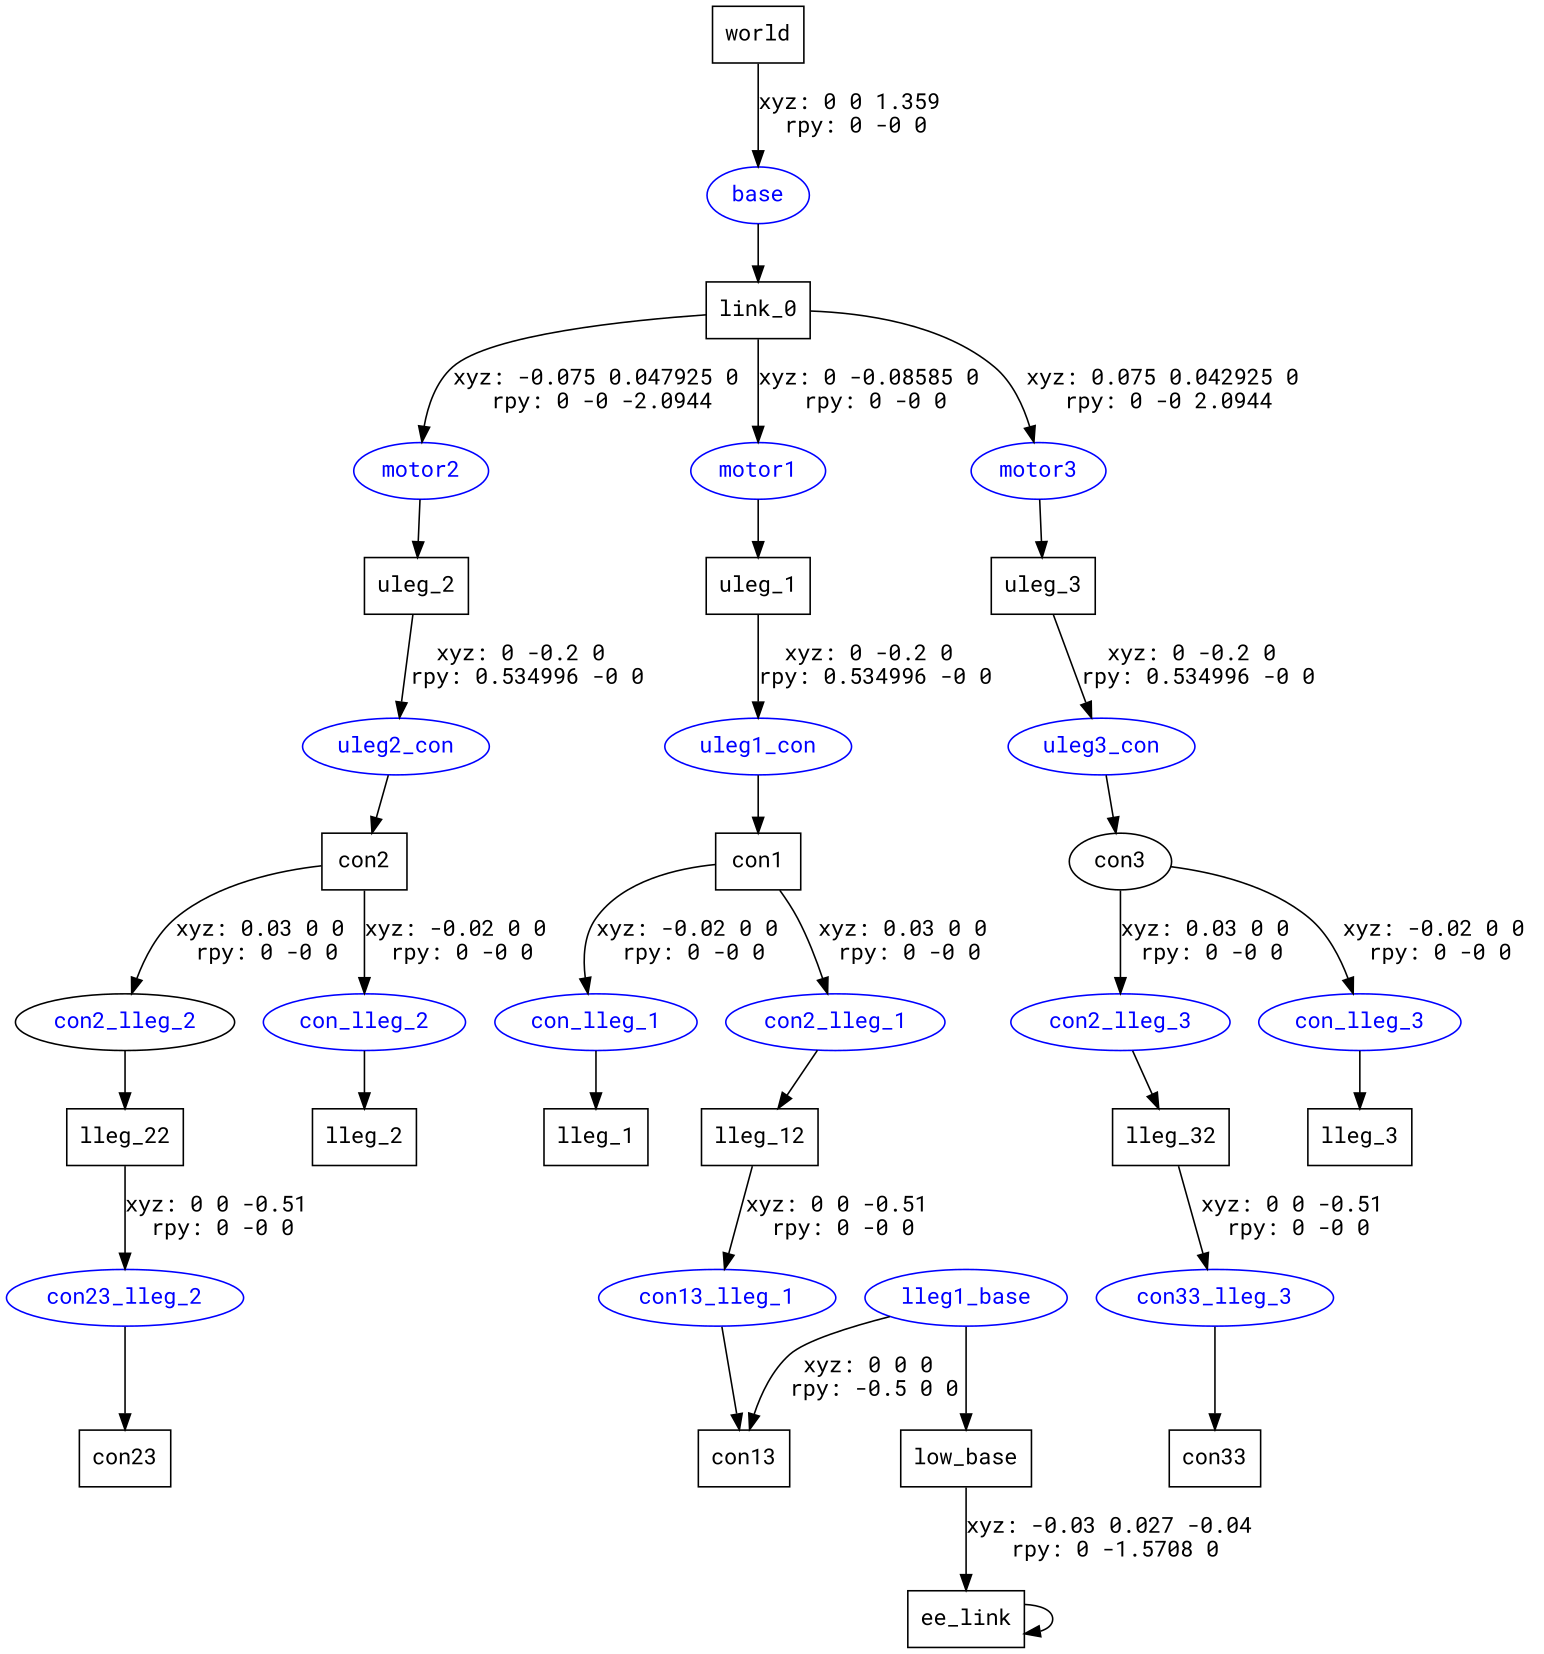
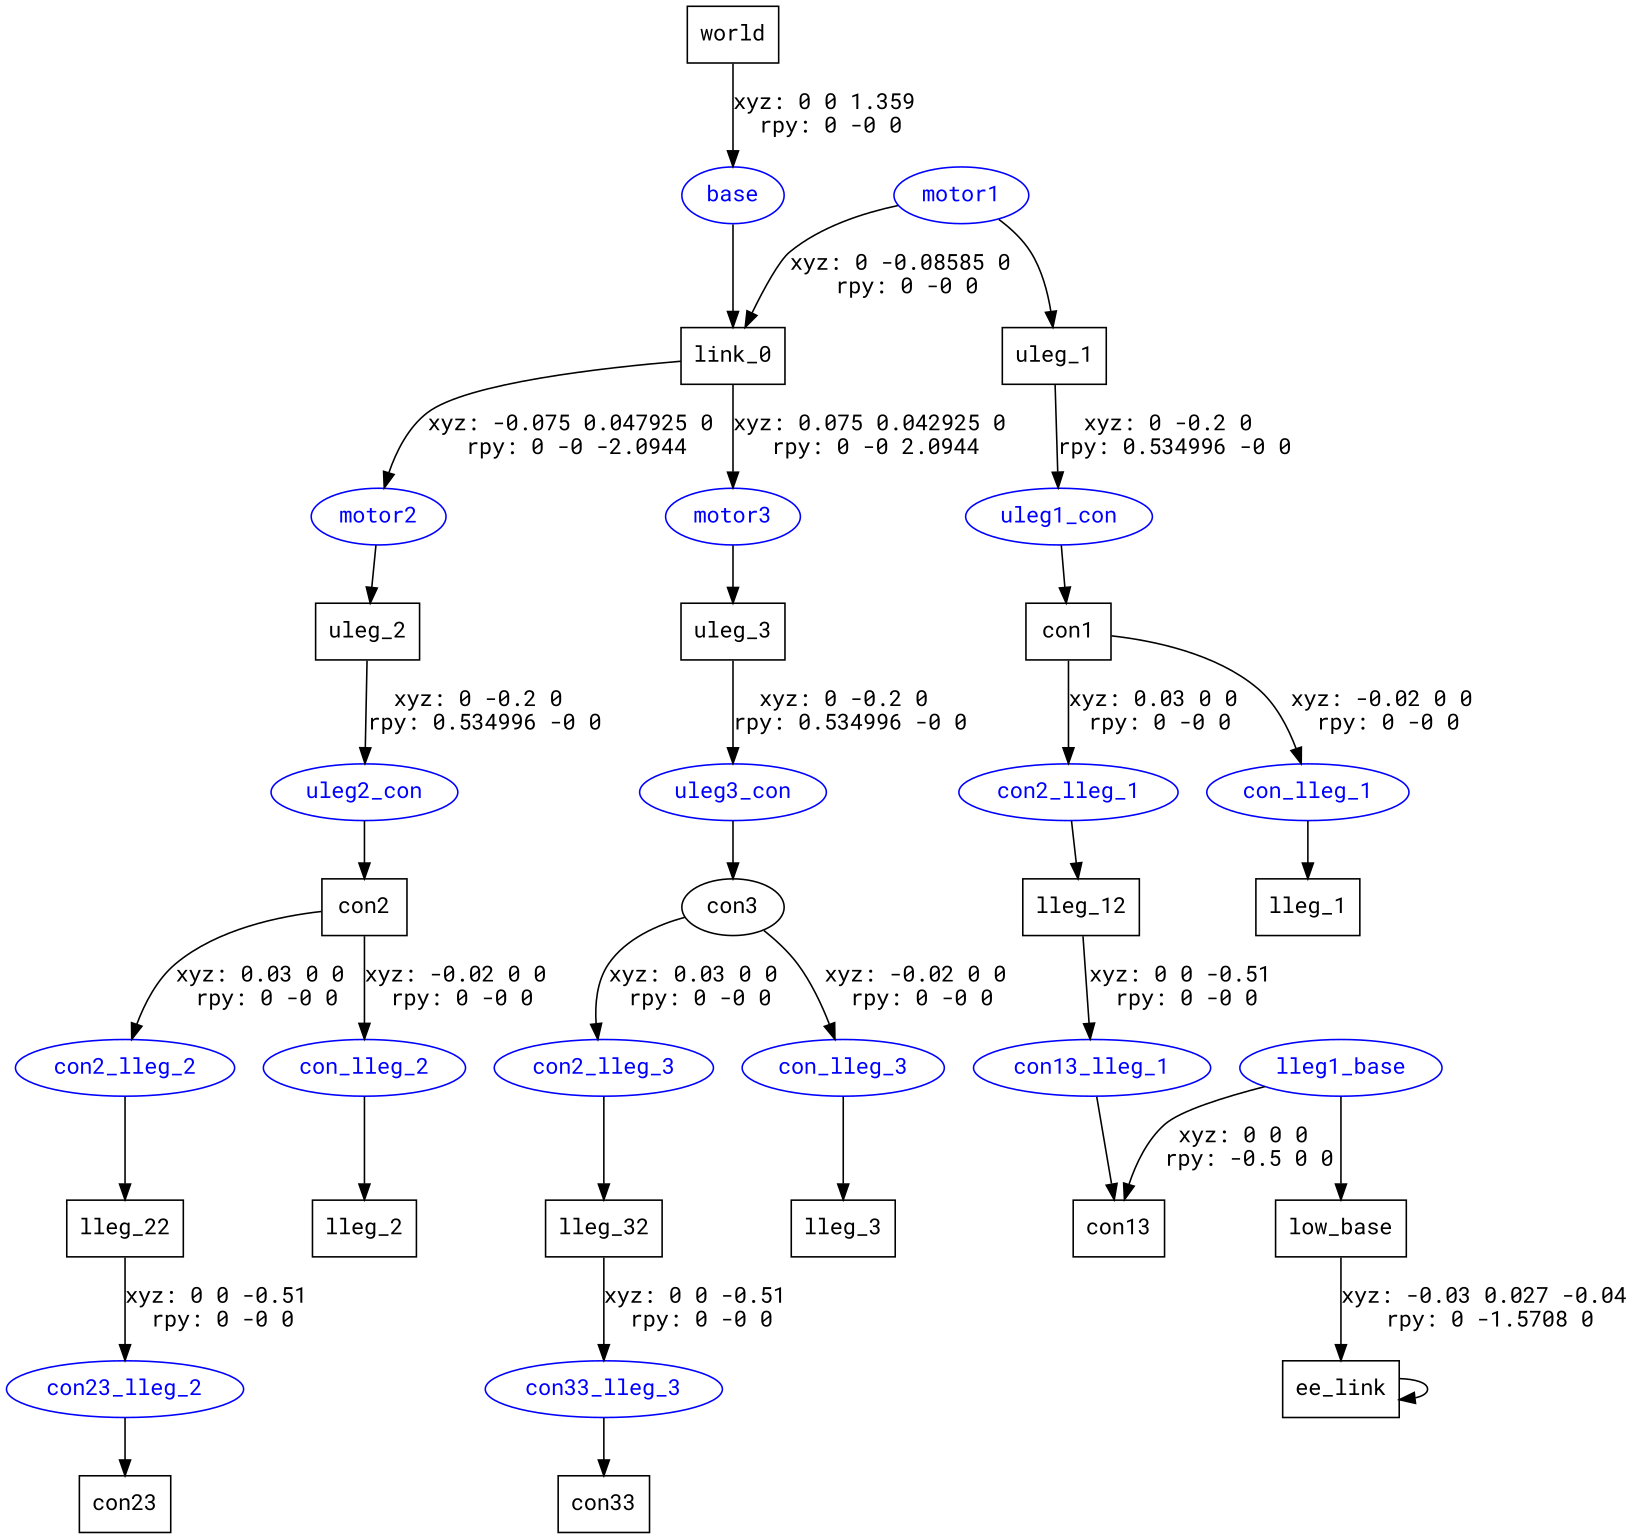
edge "link_0" -> "motor1": reversed
node "con2_lleg_2": color black -> blue
